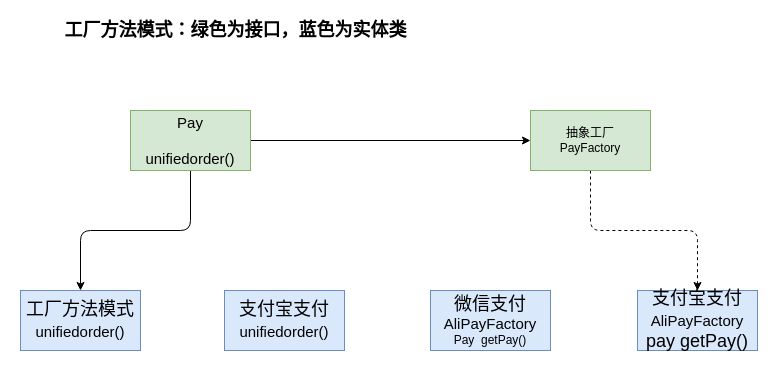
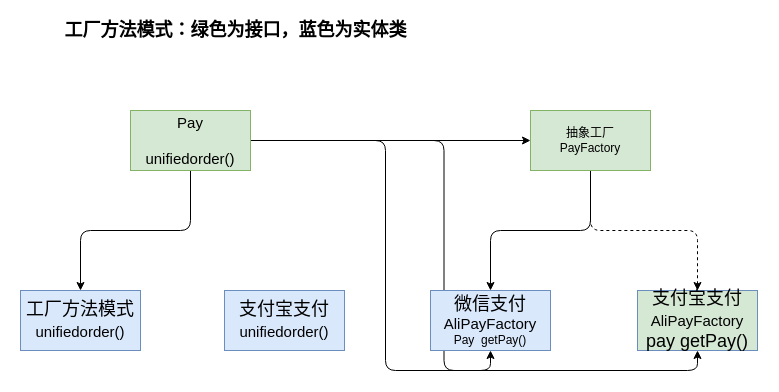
edge "抽象工厂 PayFactory" -> "微信支付 AliPayFactory Pay getPay()": added
edge "Pay unifiedorder()" -> "微信支付 AliPayFactory Pay getPay()": added
node "支付宝支付 AliPayFactory pay getPay()": fillcolor #dae8fc -> #d5e8d4
edge "Pay unifiedorder()" -> "支付宝支付 AliPayFactory pay getPay()": added
